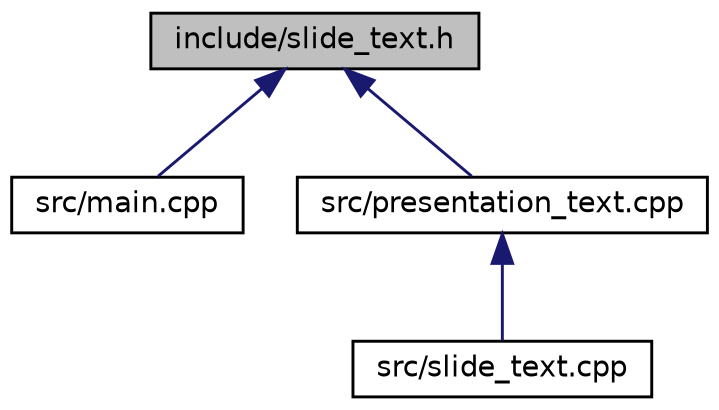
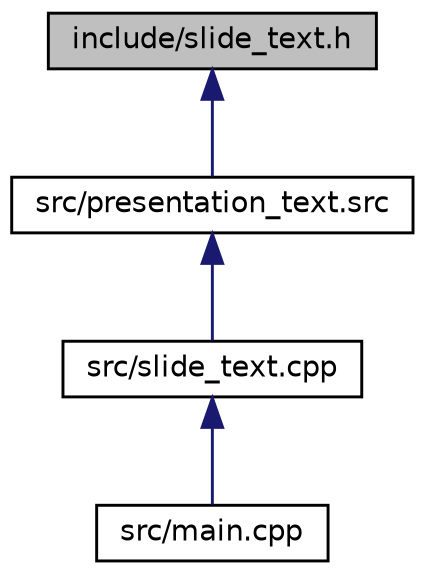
edge "src/main.cpp" -> "include/slide_text.h": now "src/main.cpp" -> "src/slide_text.cpp"
node "src/presentation_text.cpp": label "src/presentation_text.cpp" -> "src/presentation_text.src"
